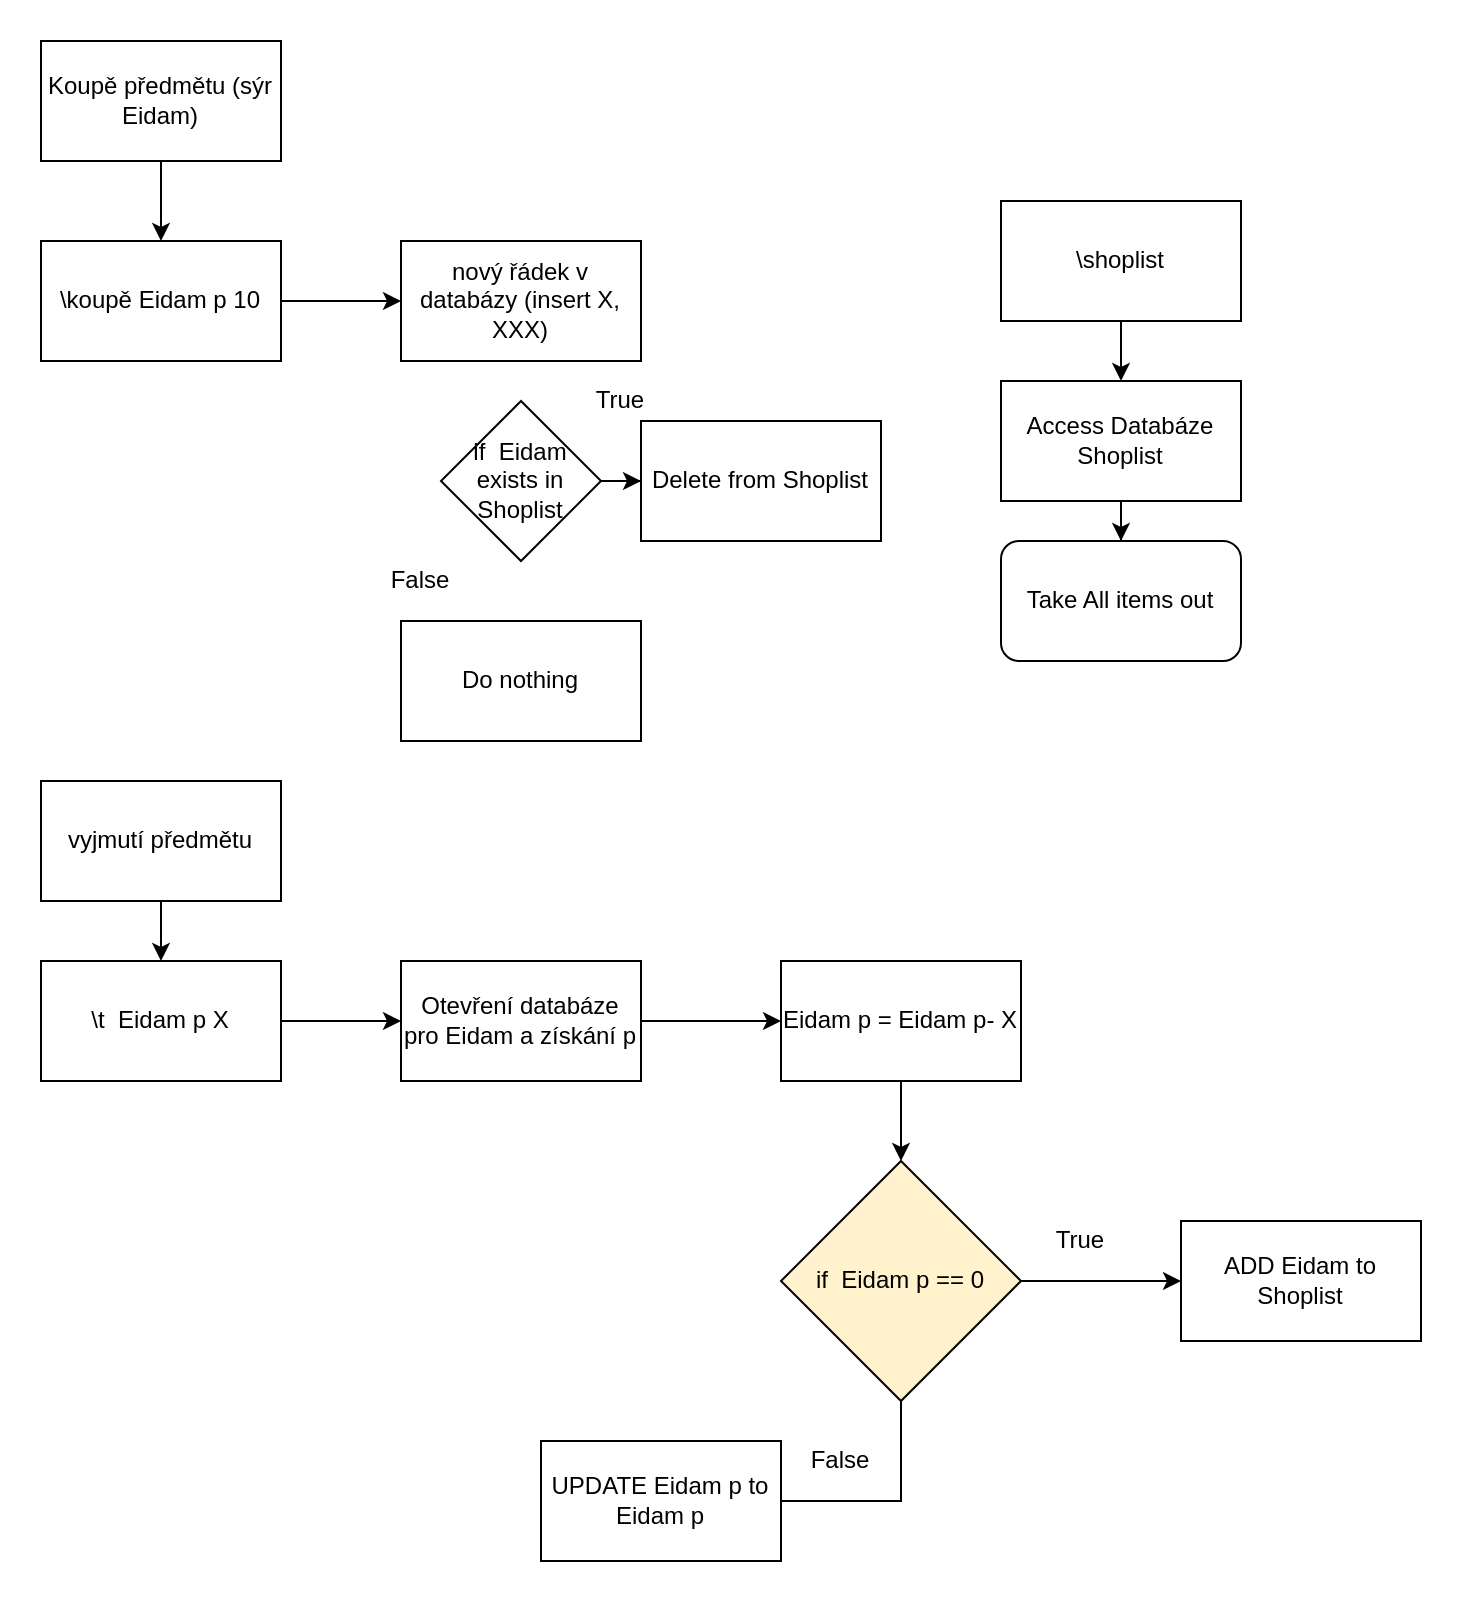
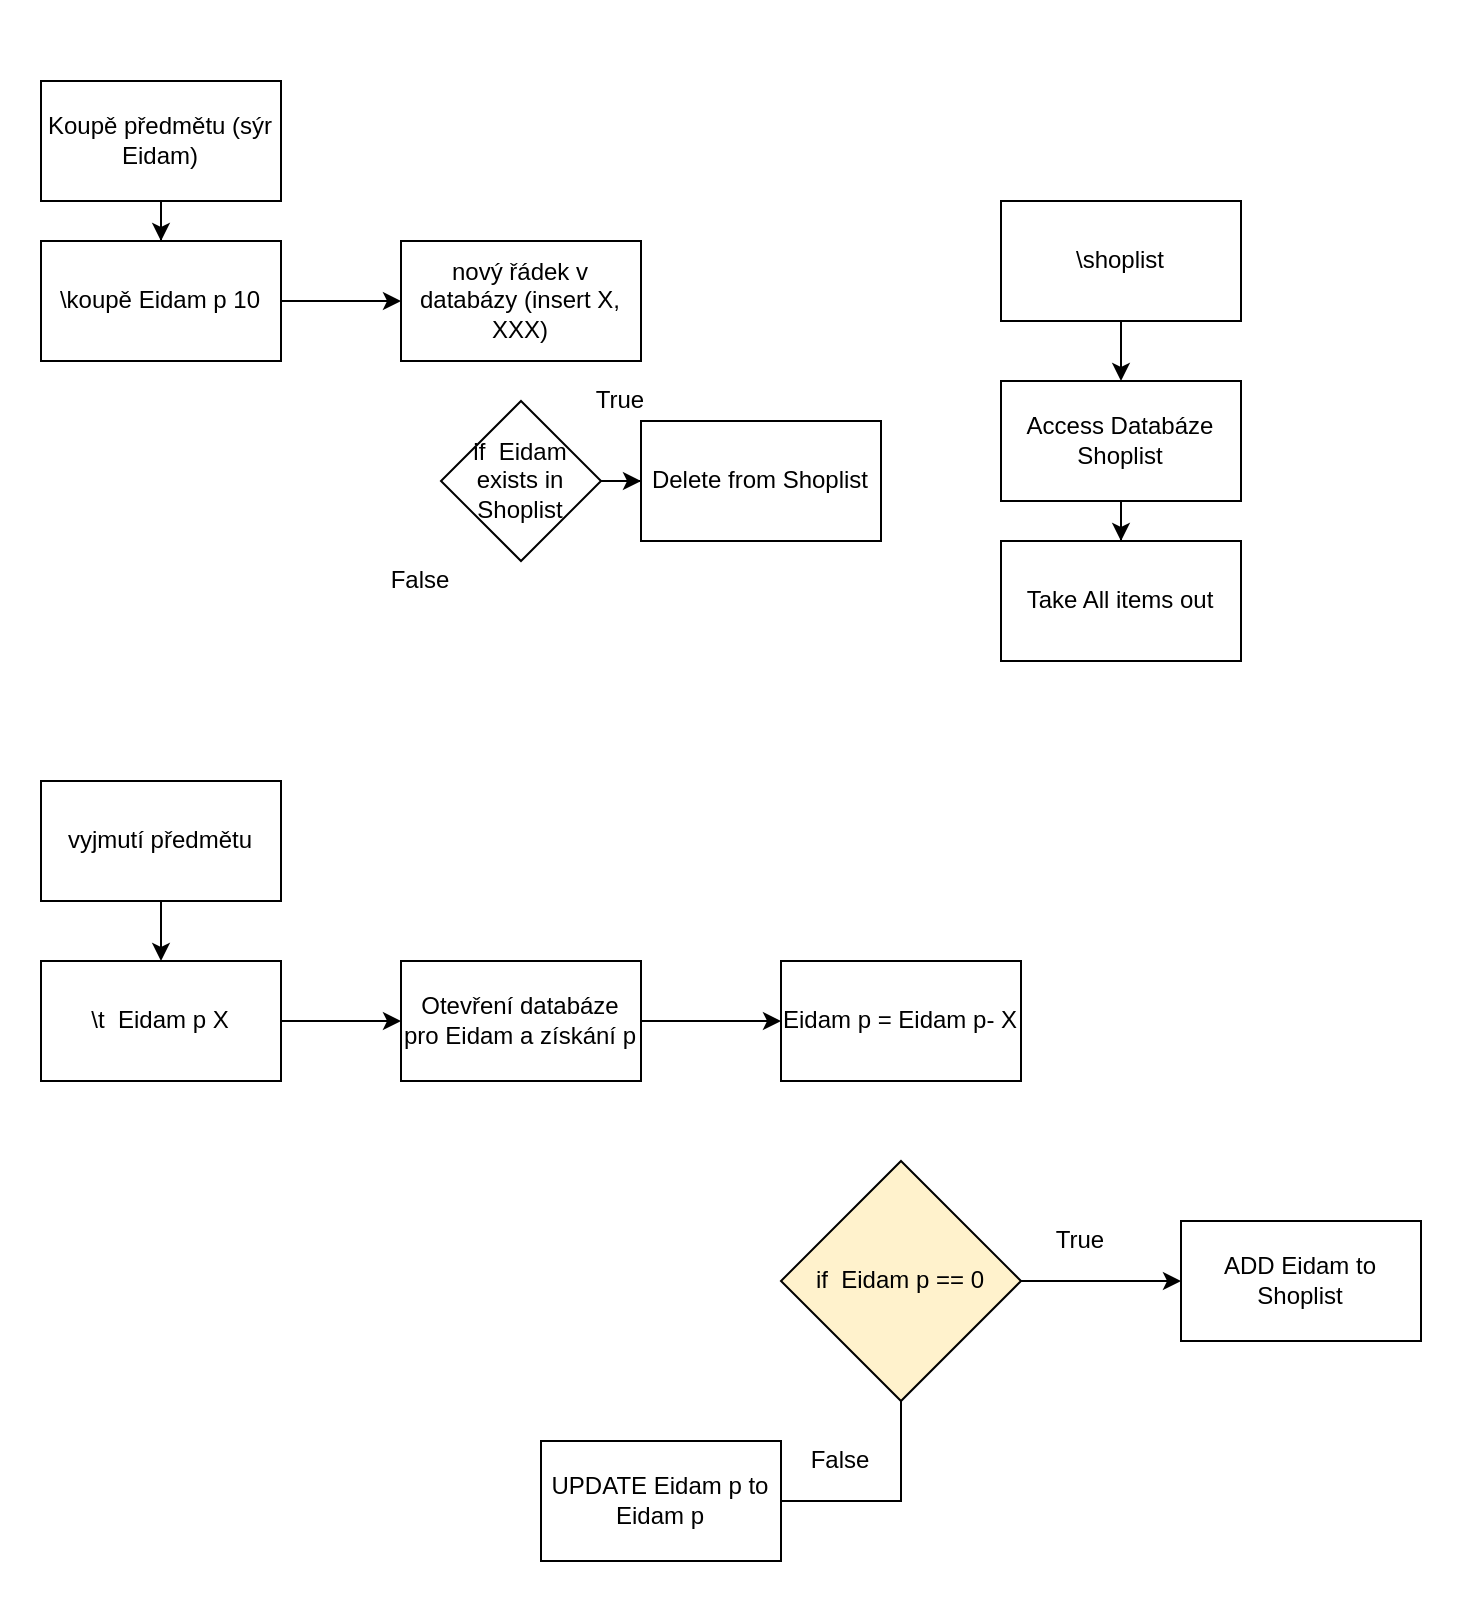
node "Koupě předmětu (sýr Eidam)": moved (161, 101) -> (161, 141)
node "Take All items out": shape rounded rectangle -> rectangle
node "Do nothing": removed
edge "Eidam p = Eidam p- X" -> "if Eidam p == 0": removed
